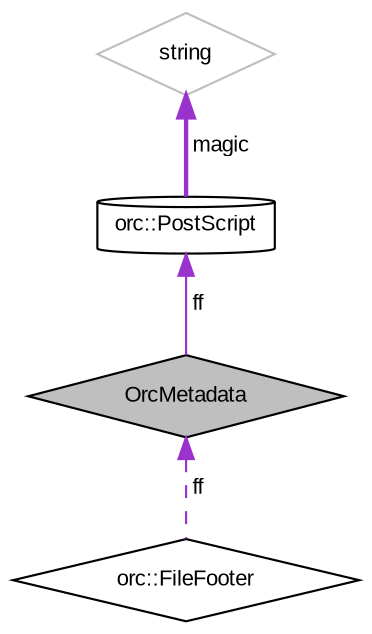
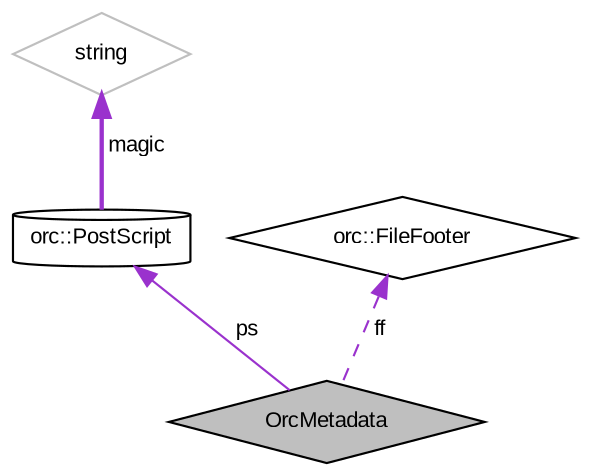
edge "OrcMetadata" -> "orc::PostScript": label " ff" -> " ps"
edge "orc::FileFooter" -> "OrcMetadata": reversed
